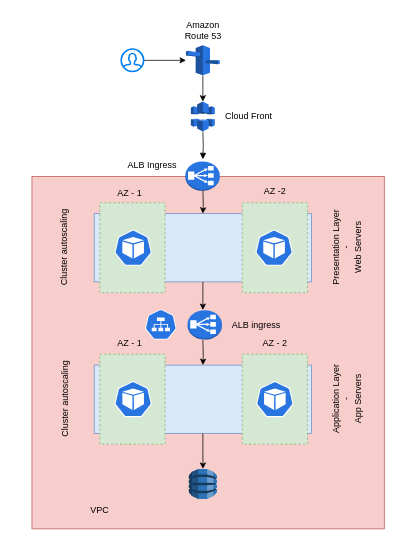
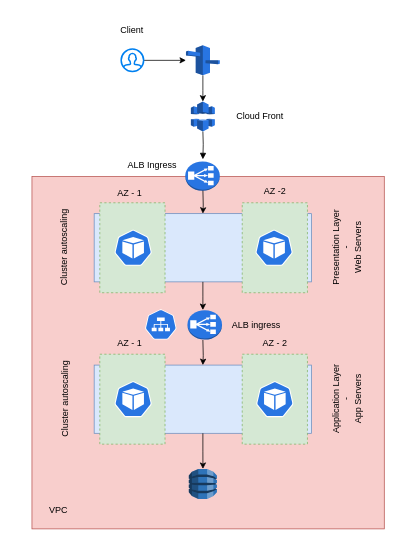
node "Client": added
node "Amazon Route 53": removed
node "Cloud Front": moved (249, 117) -> (260, 117)
node "VPC": moved (99, 510) -> (58, 510)
